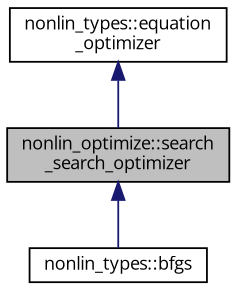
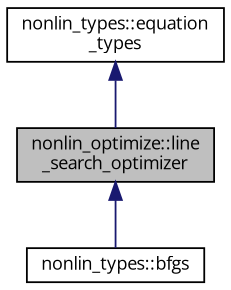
node "nonlin_types::equation _optimizer": label "nonlin_types::equation _optimizer" -> "nonlin_types::equation _types"
node "nonlin_optimize::search _search_optimizer": label "nonlin_optimize::search _search_optimizer" -> "nonlin_optimize::line _search_optimizer"
